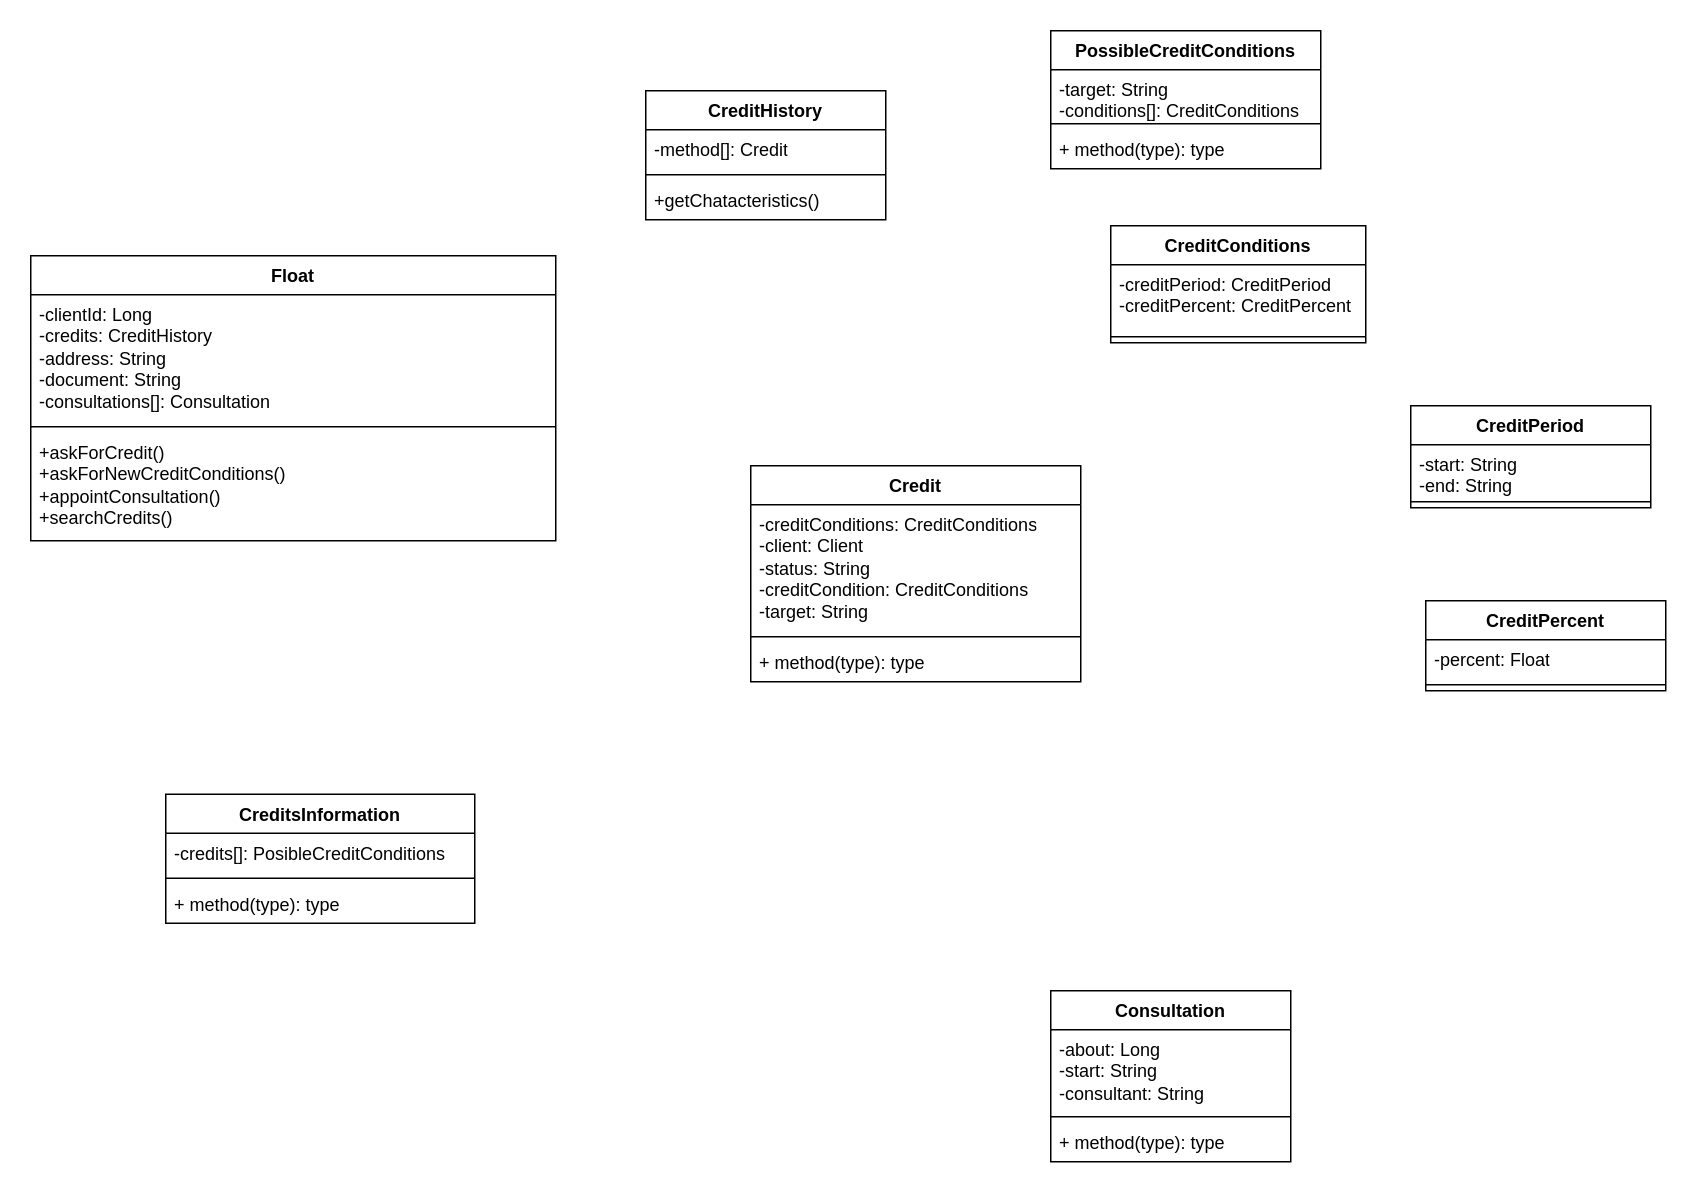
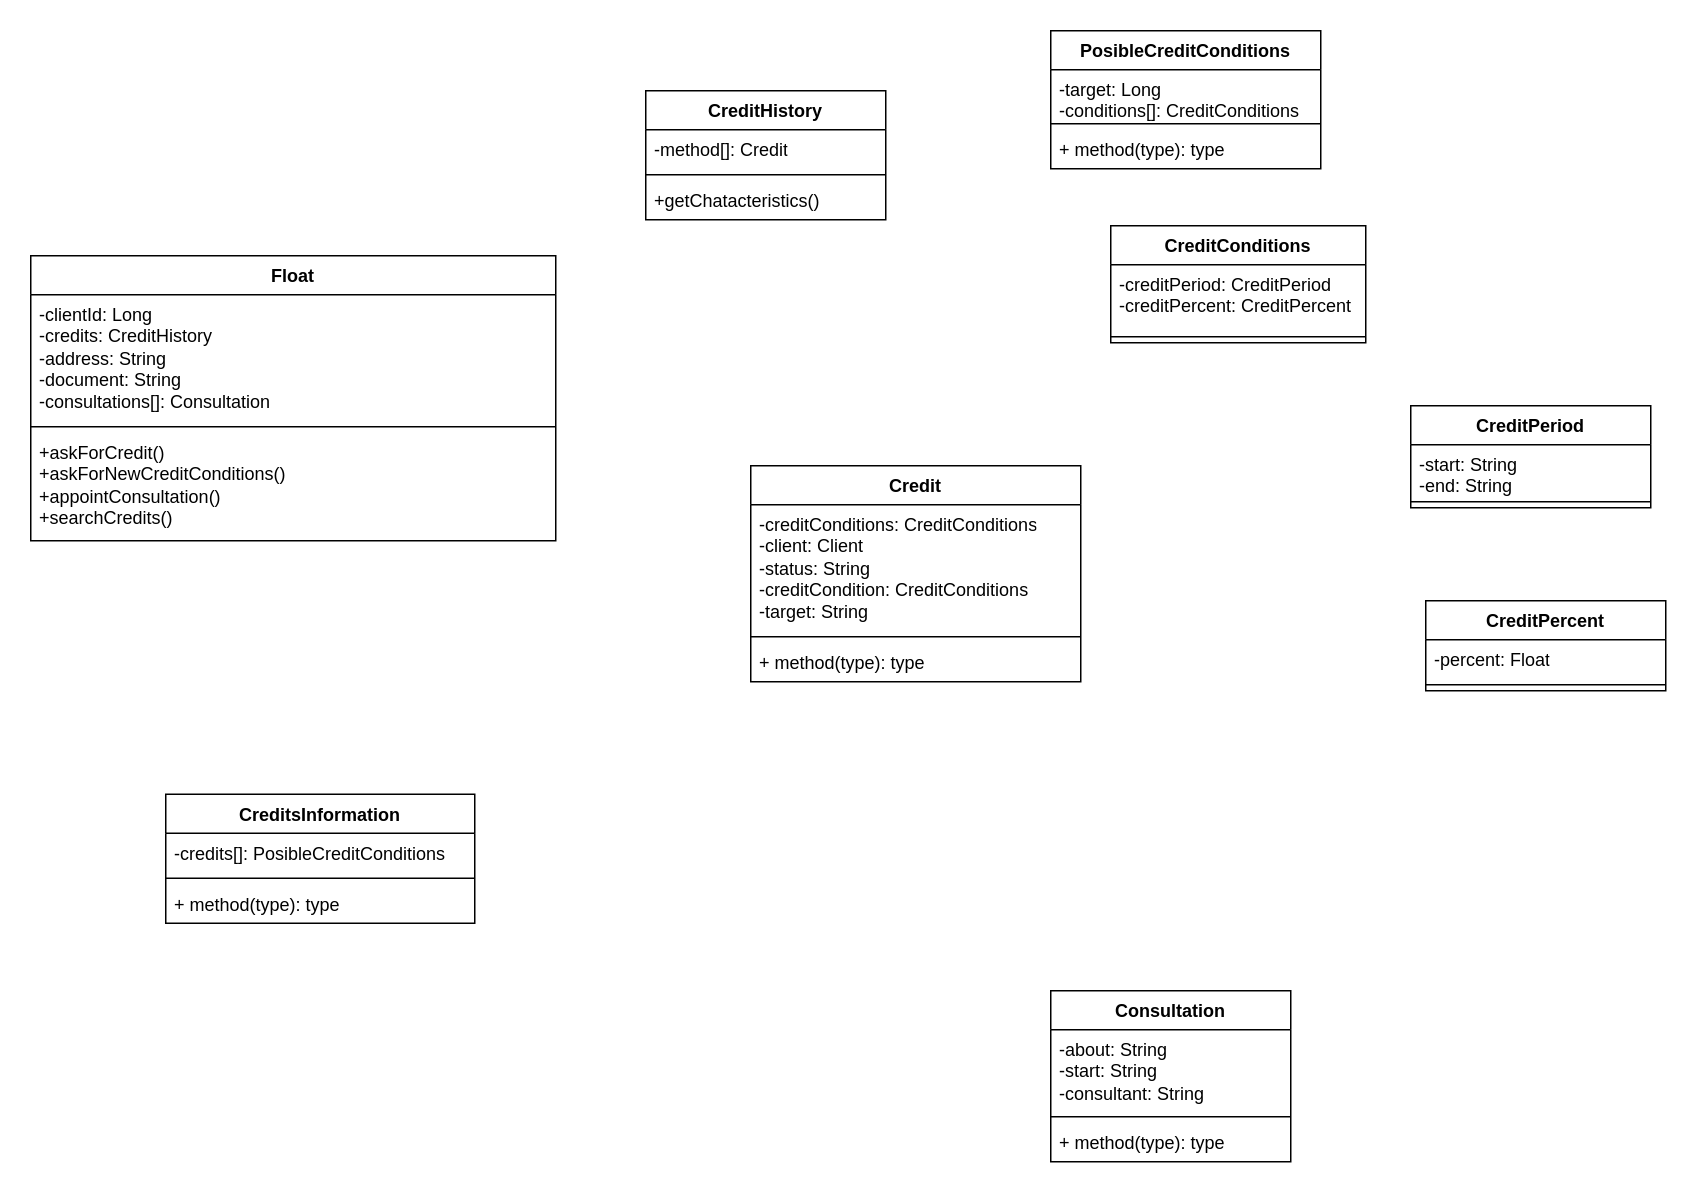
node "PossibleCreditConditions": label "PossibleCreditConditions" -> "PosibleCreditConditions"
node "-target: String -conditions[]: CreditConditions": label "-target: String -conditions[]: CreditConditions" -> "-target: Long -conditions[]: CreditConditions"
node "-about: Long -start: String -consultant: String": label "-about: Long -start: String -consultant: String" -> "-about: String -start: String -consultant: String"
